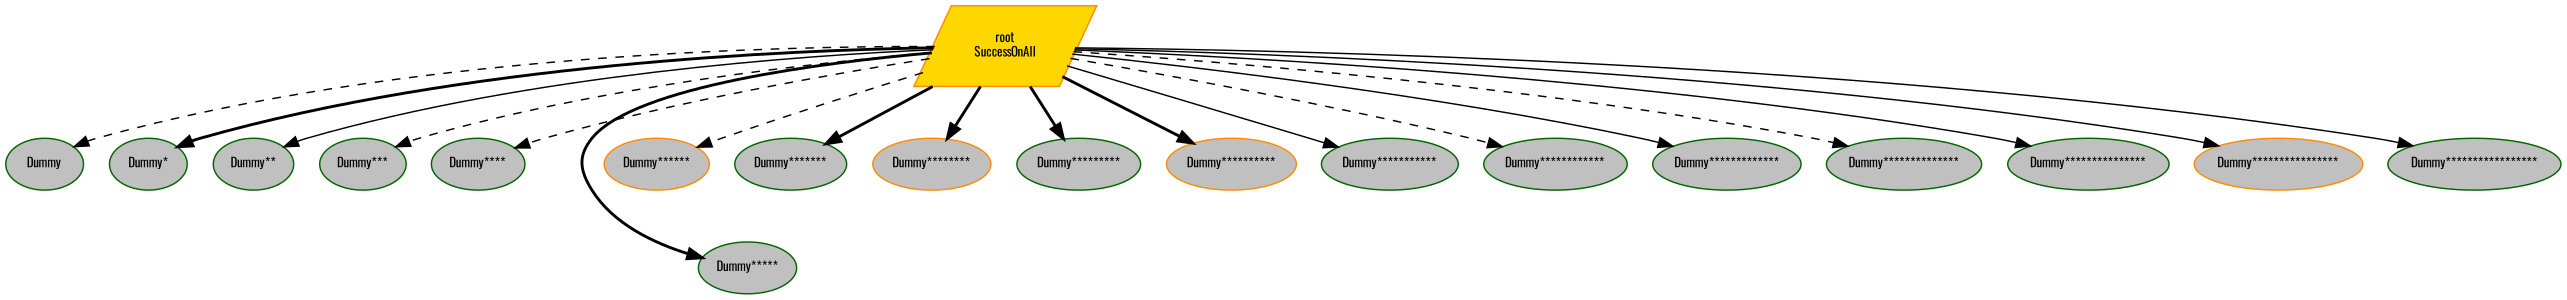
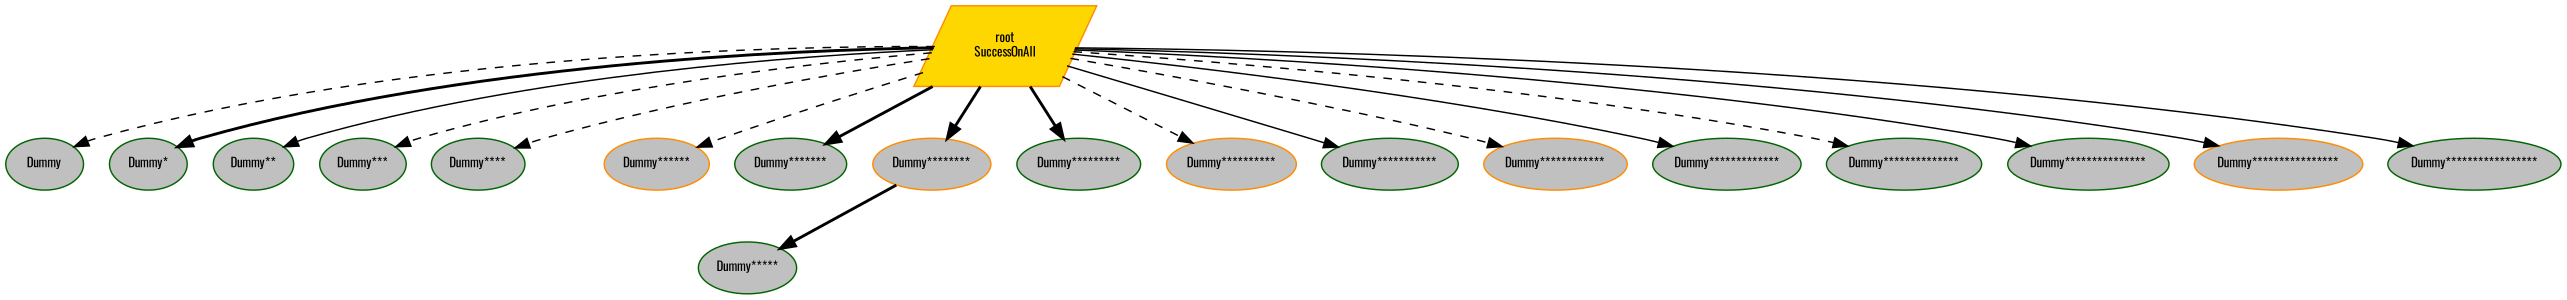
edge "root SuccessOnAll" -> "Dummy*****": now "Dummy********" -> "Dummy*****"
edge "root SuccessOnAll" -> "Dummy**********": style bold -> dashed
node "Dummy************": color darkgreen -> darkorange
